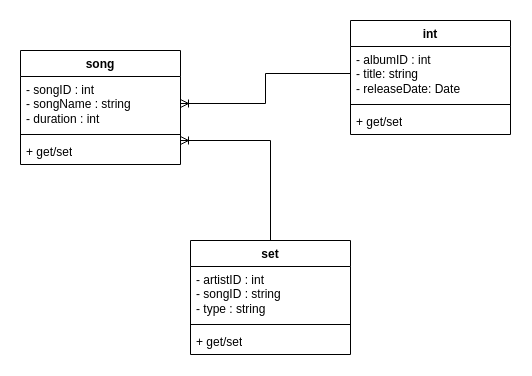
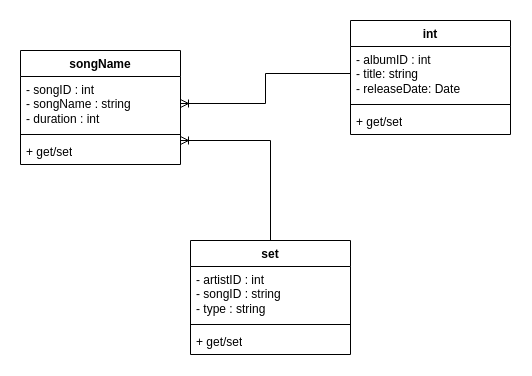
node "song": label "song" -> "songName"
